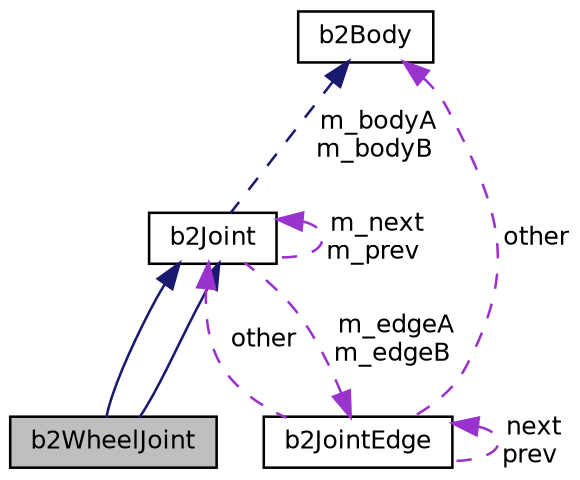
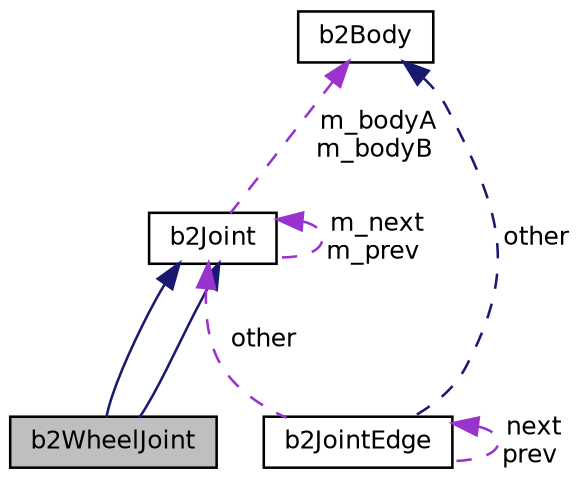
edge "b2Joint" -> "b2Body": color midnightblue -> darkorchid3
edge "b2JointEdge" -> "b2Body": color darkorchid3 -> midnightblue
edge "b2Joint" -> "b2JointEdge": removed, label "m_edgeA m_edgeB"
